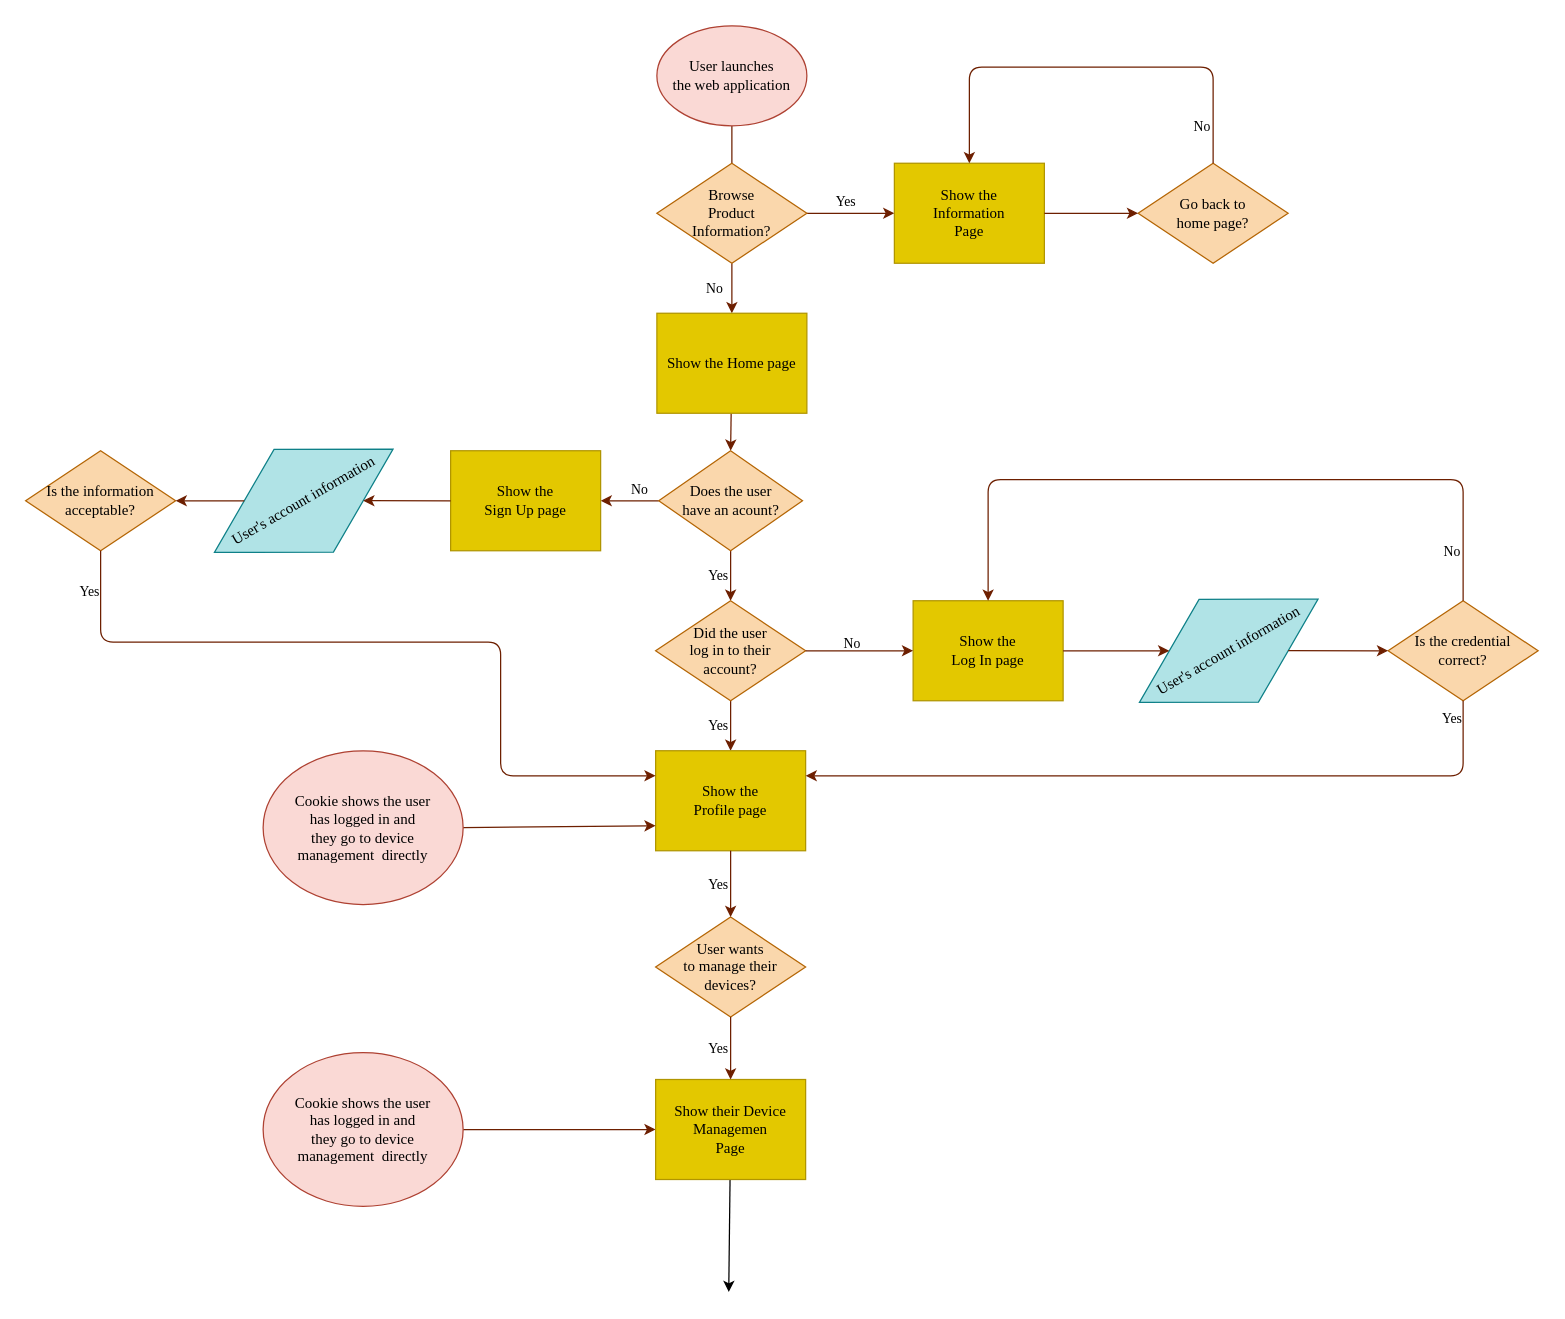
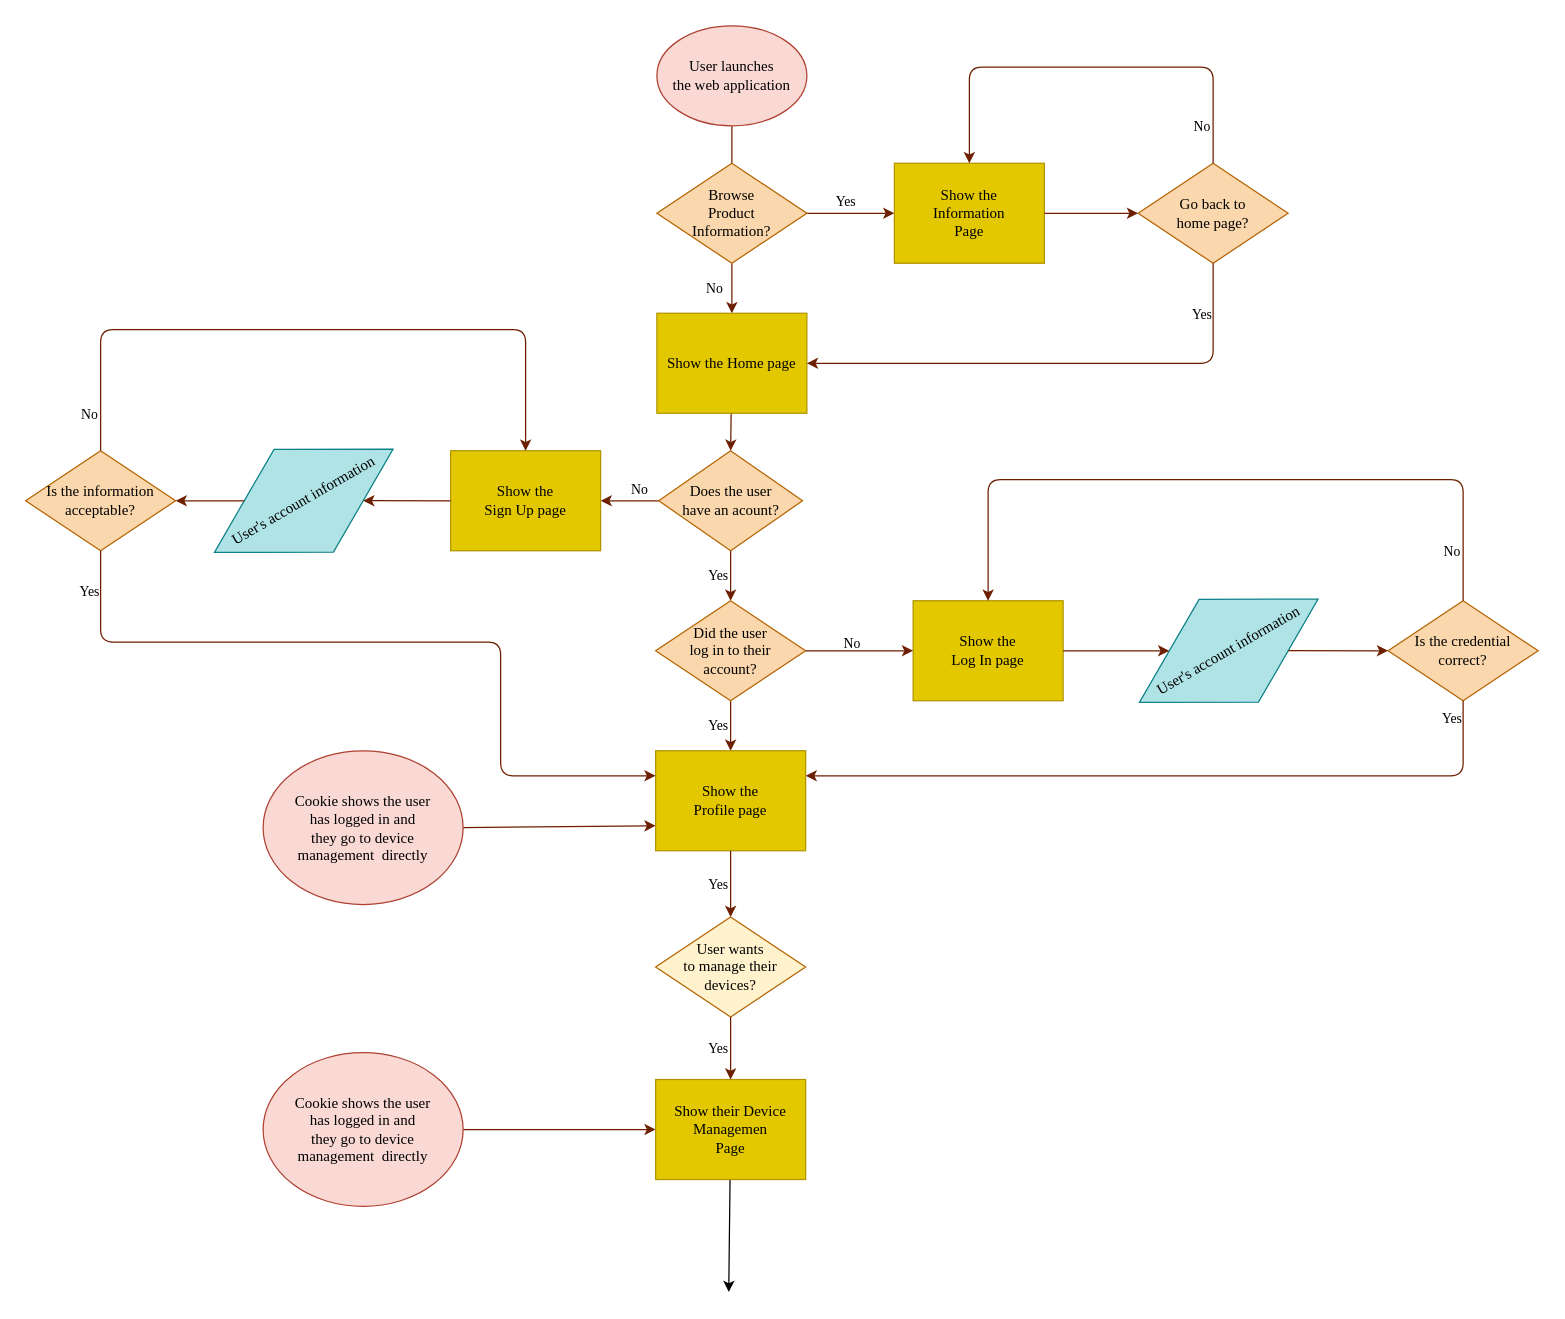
edge "Is the information acceptable?" -> "Show the Sign Up page": added, label "No"
edge "Go back to home page?" -> "Show the Home page": added, label "Yes"
node "User wants to manage their devices?": fillcolor #fad7ac -> #fff2cc
